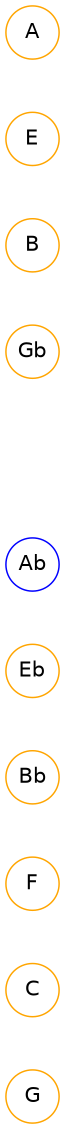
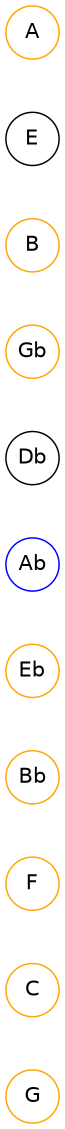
node "E": color orange -> black
node "Db": added
